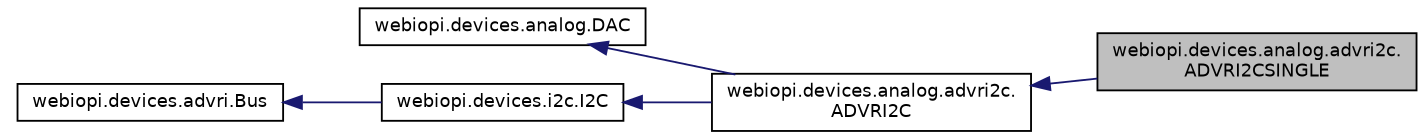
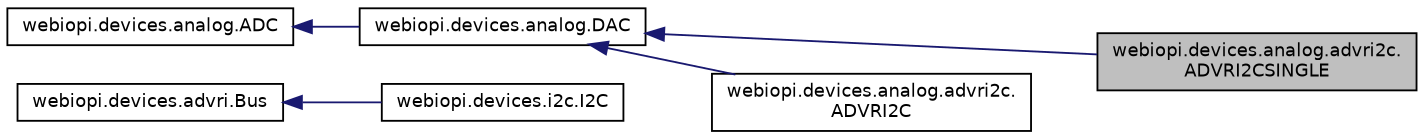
node "webiopi.devices.analog.ADC": added
edge "webiopi.devices.analog.advri2c. ADVRI2CSINGLE" -> "webiopi.devices.analog.advri2c. ADVRI2C": now "webiopi.devices.analog.advri2c. ADVRI2CSINGLE" -> "webiopi.devices.analog.DAC"
edge "webiopi.devices.analog.advri2c. ADVRI2C" -> "webiopi.devices.i2c.I2C": removed
